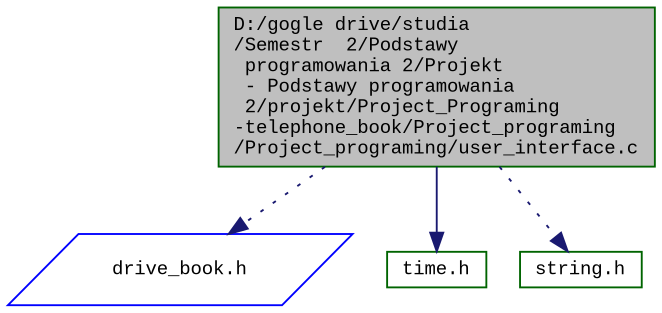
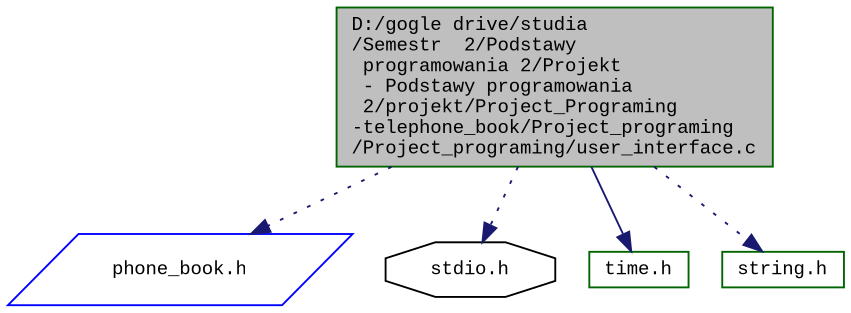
node "drive_book.h": label "drive_book.h" -> "phone_book.h"
node "stdio.h": added
